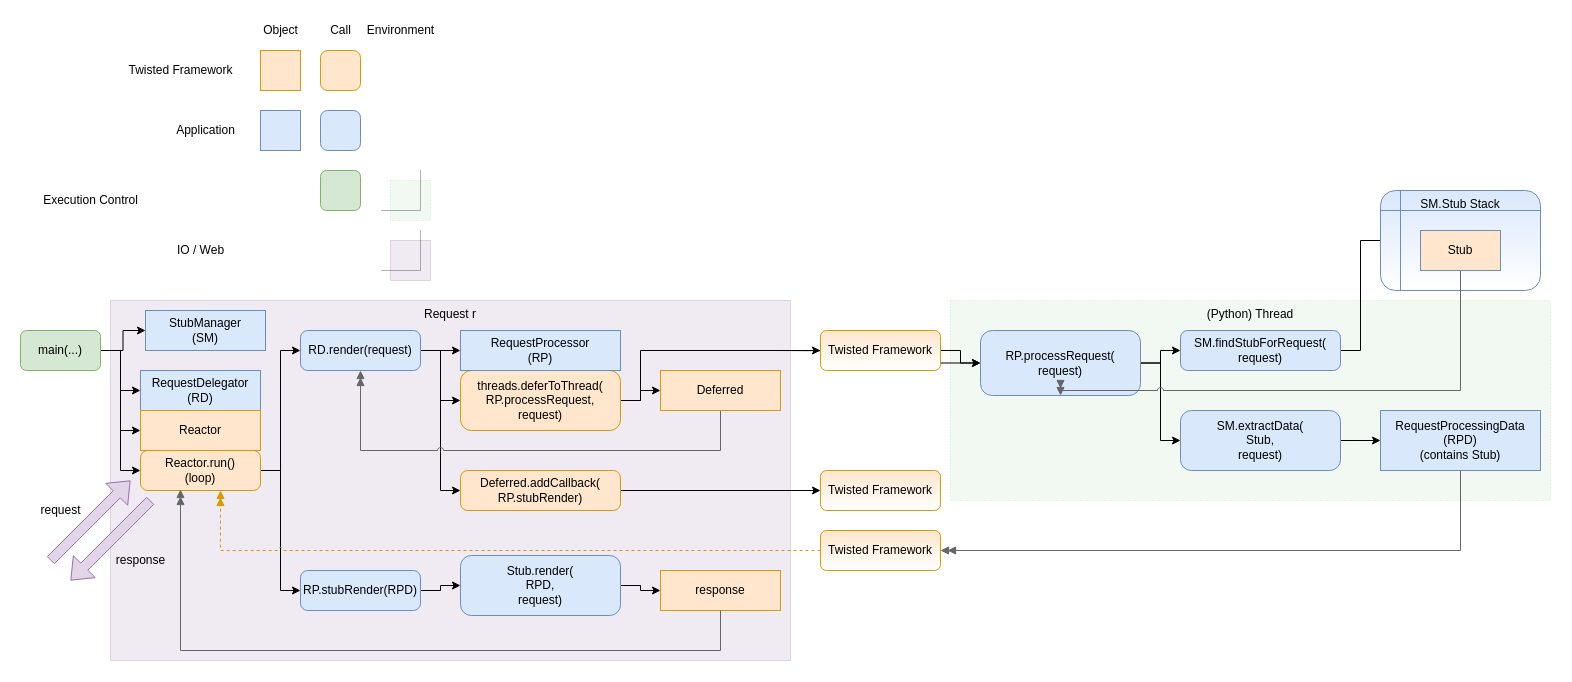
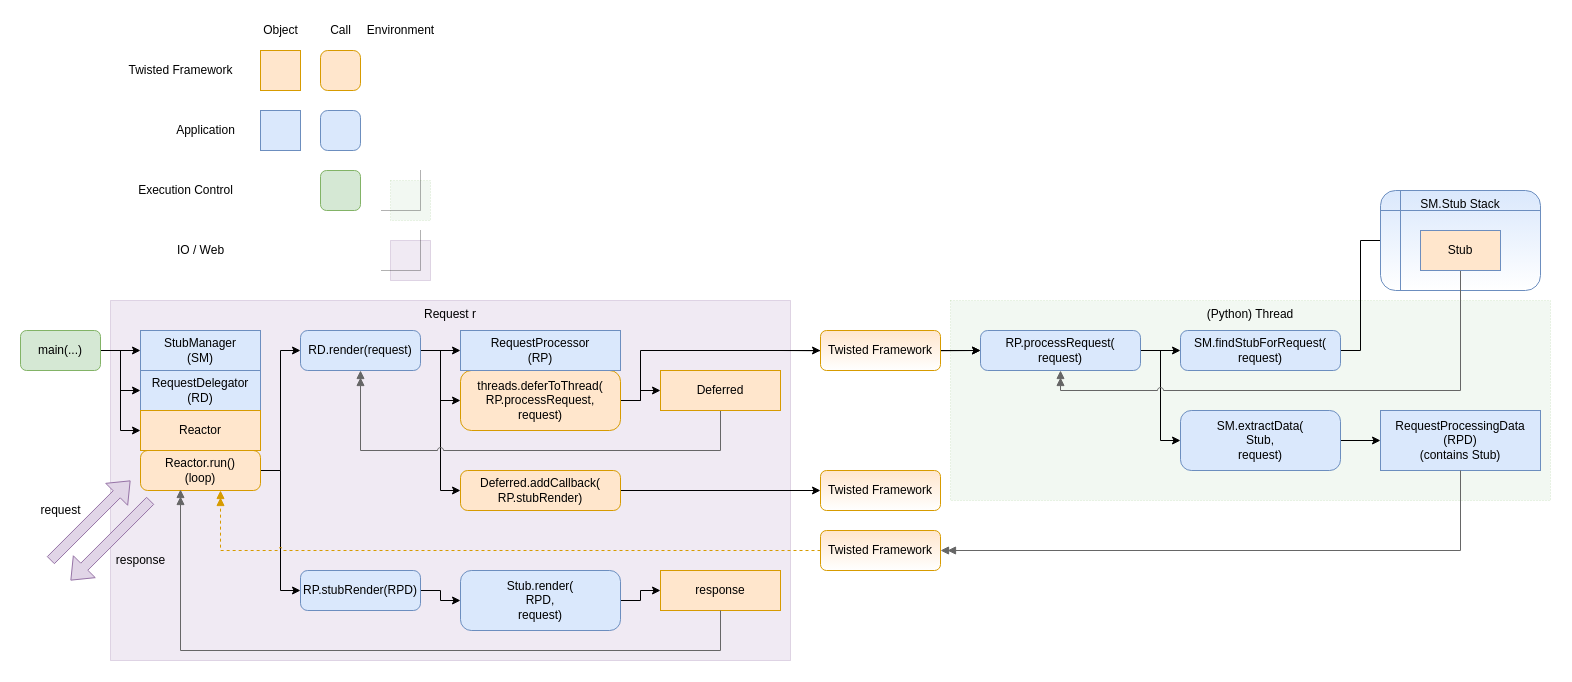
node "Execution Control": moved (91, 201) -> (186, 191)
node "StubManager (SM)": moved (206, 331) -> (201, 351)
node "RP.processRequest( request)": size 160x65 -> 160x40
edge "main(...)" -> "Reactor.run() (loop)": removed
node "Stub.render( RPD, request)": moved (541, 586) -> (541, 601)
